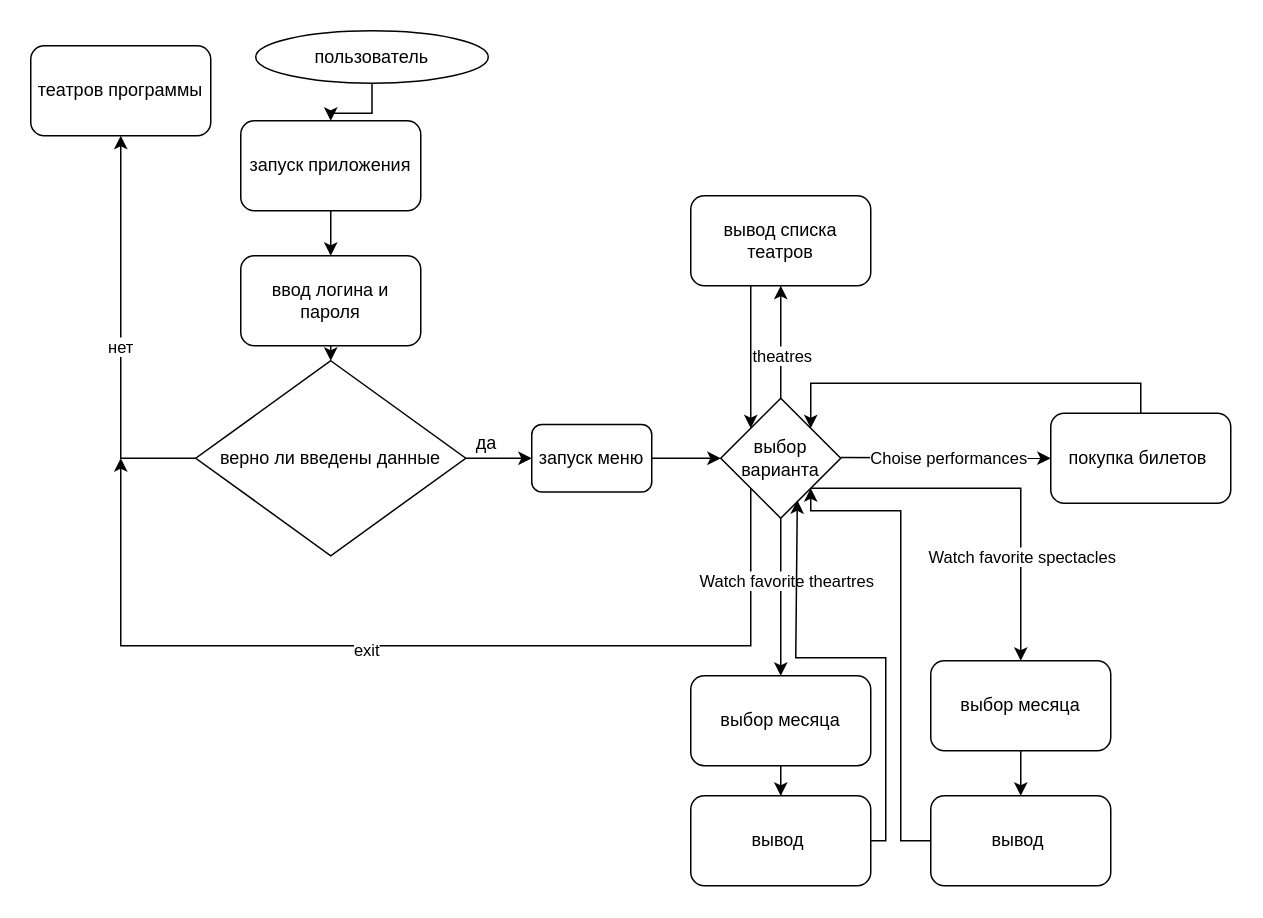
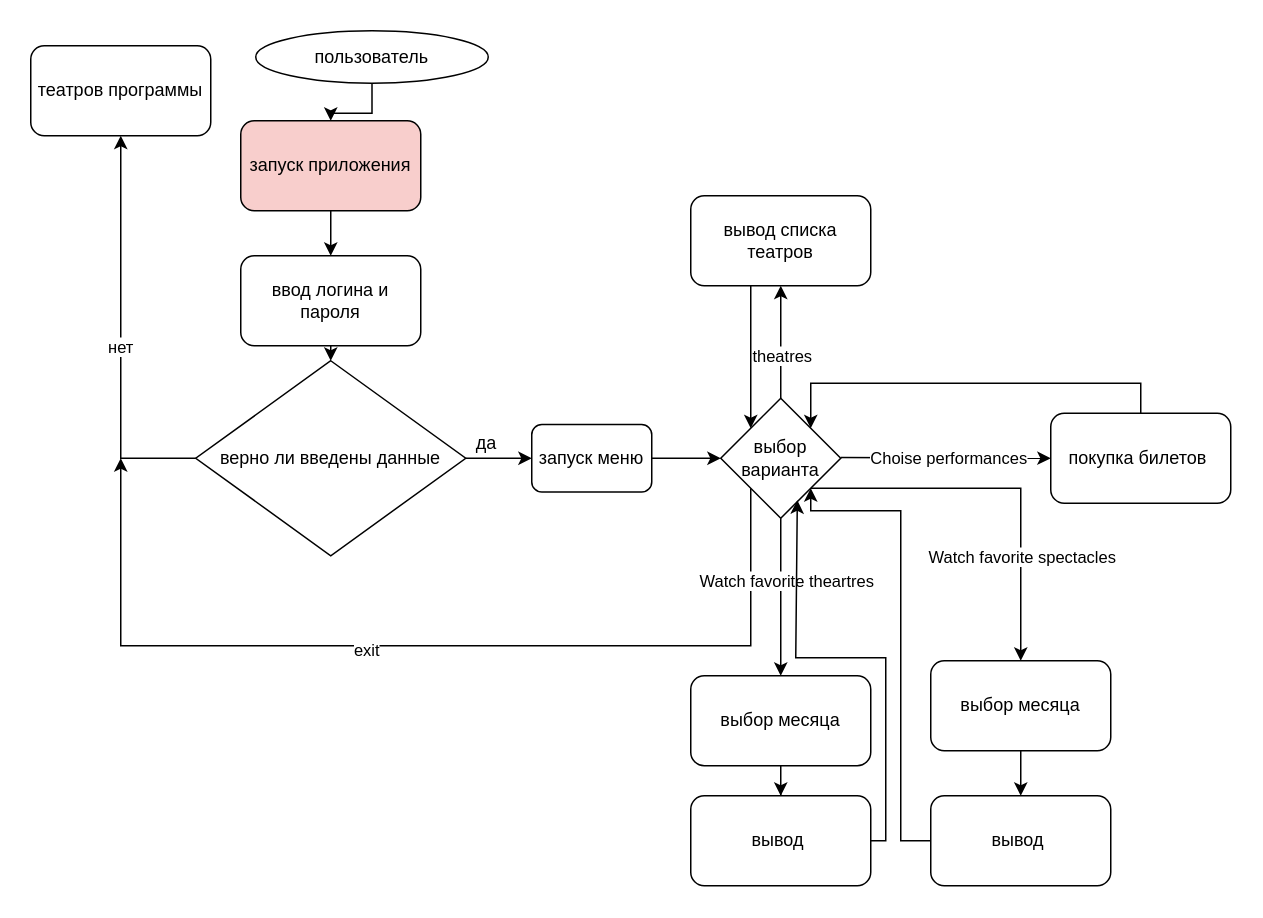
node "запуск приложения": fillcolor #ffffff -> #f8cecc
